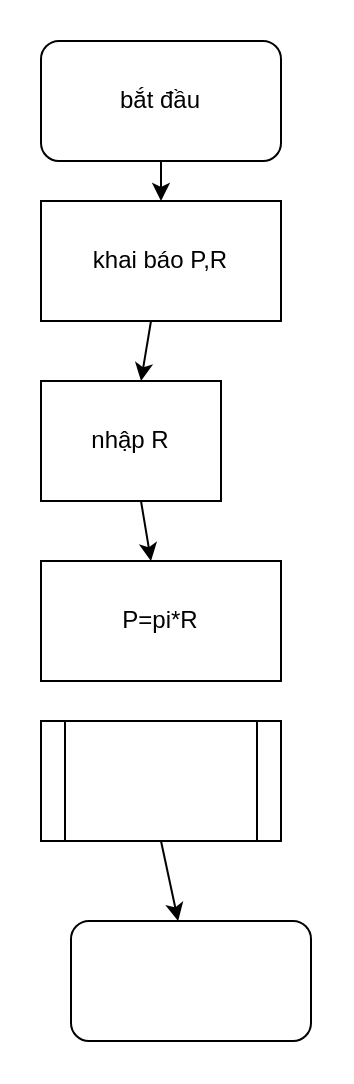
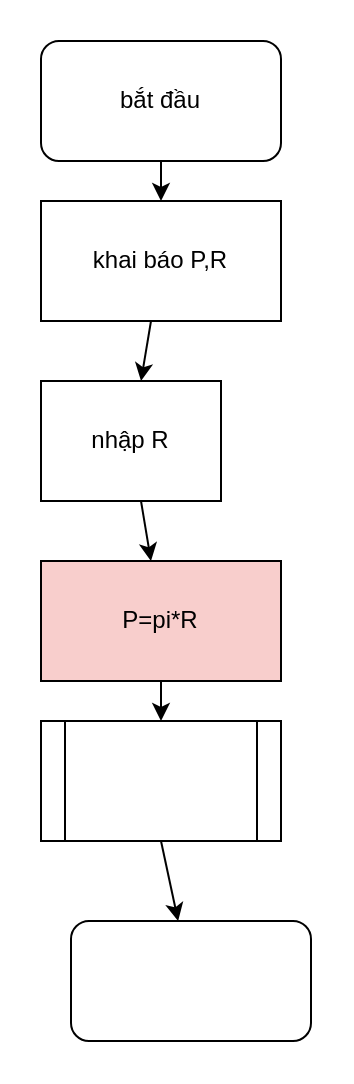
node "P=pi*R": fillcolor #ffffff -> #f8cecc
edge "P=pi*R" -> "in biến d": added
